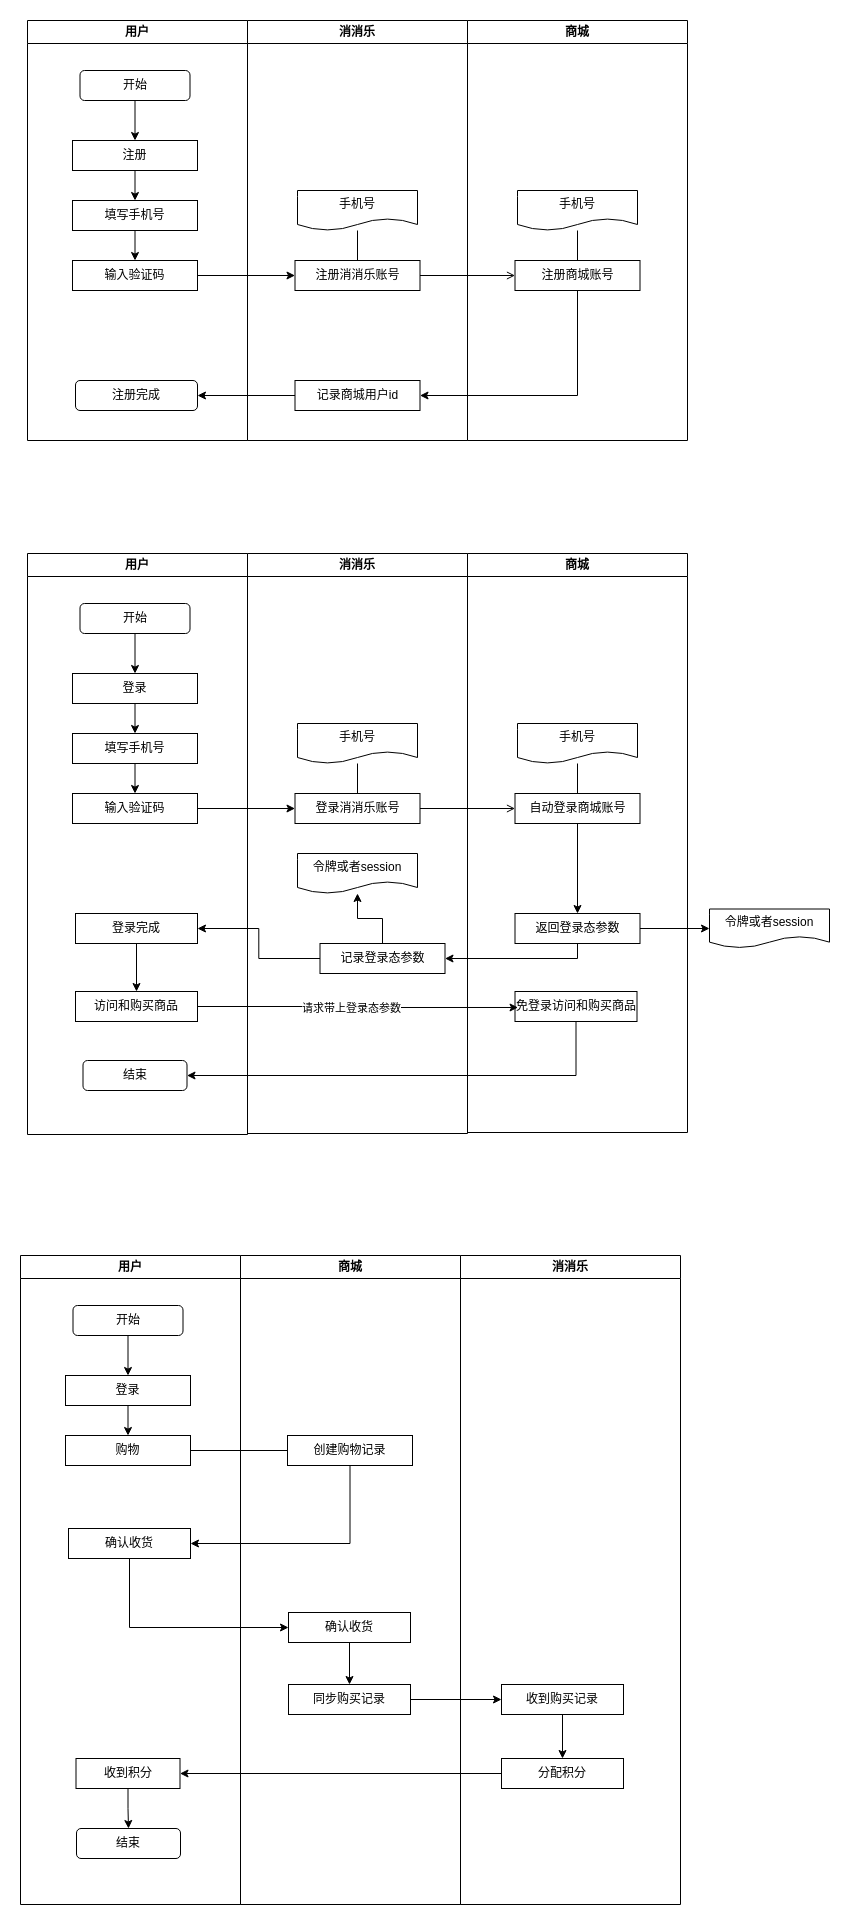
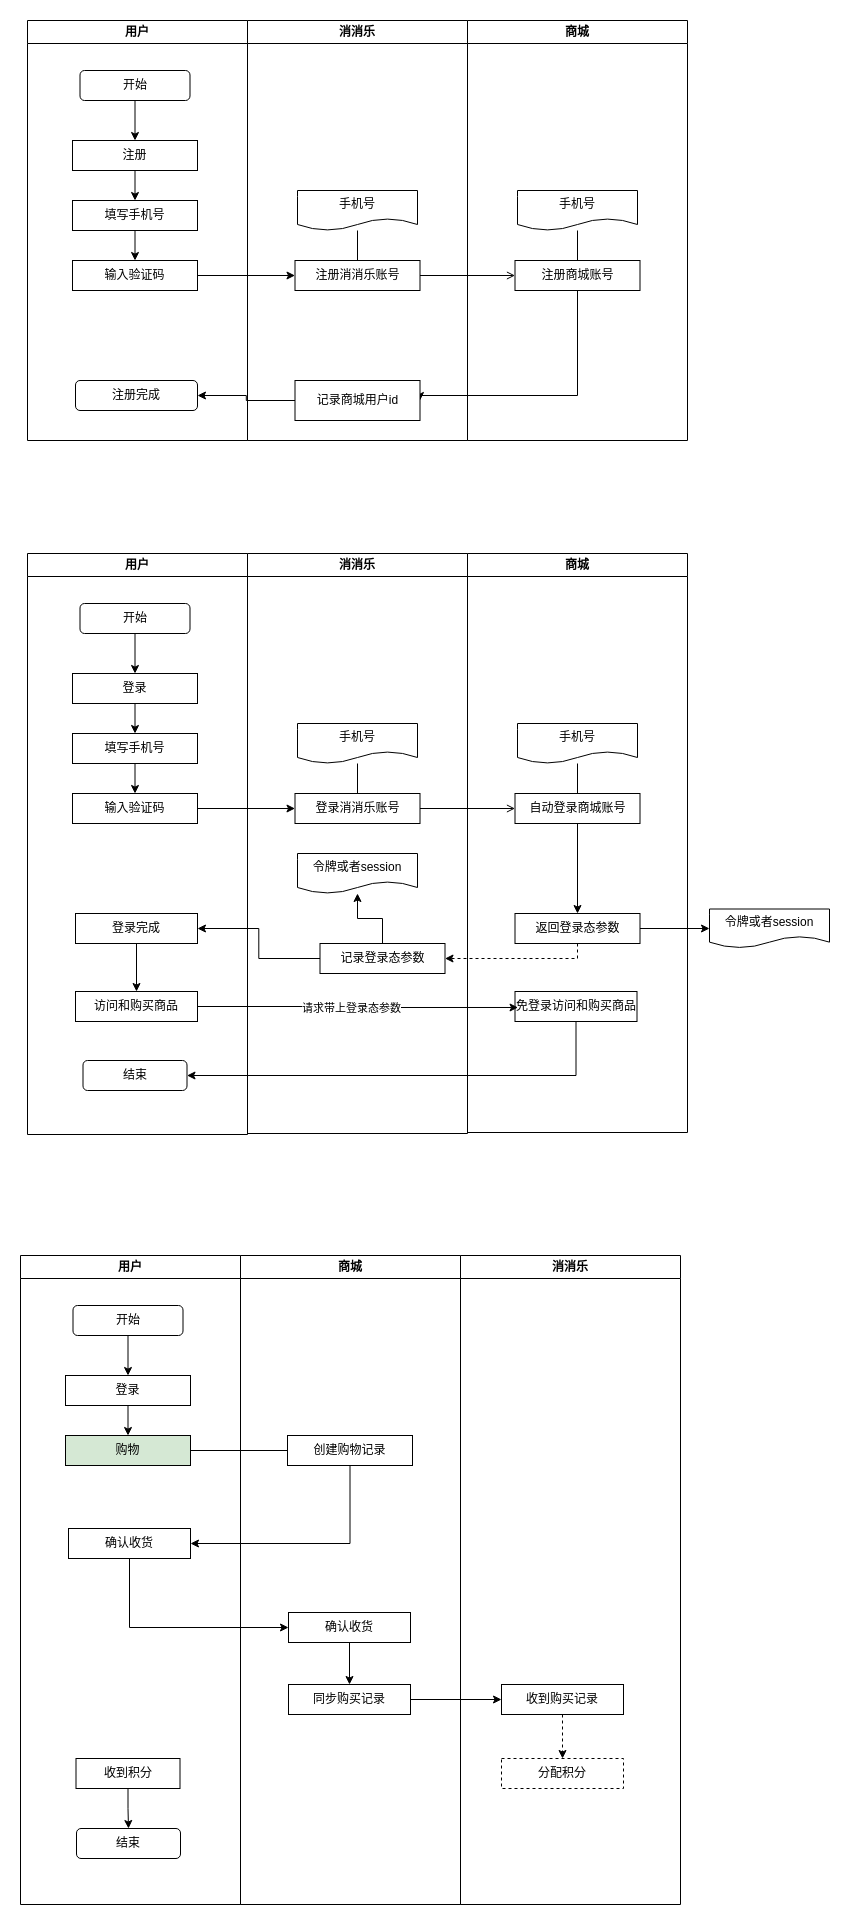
node "记录商城用户id": size 125x30 -> 125x40
edge "返回登录态参数" -> "记录登录态参数": style solid -> dashed
node "购物": fillcolor #ffffff -> #d5e8d4
edge "收到购买记录" -> "分配积分": style solid -> dashed
edge "分配积分" -> "收到积分": removed
node "分配积分": style solid -> dashed
